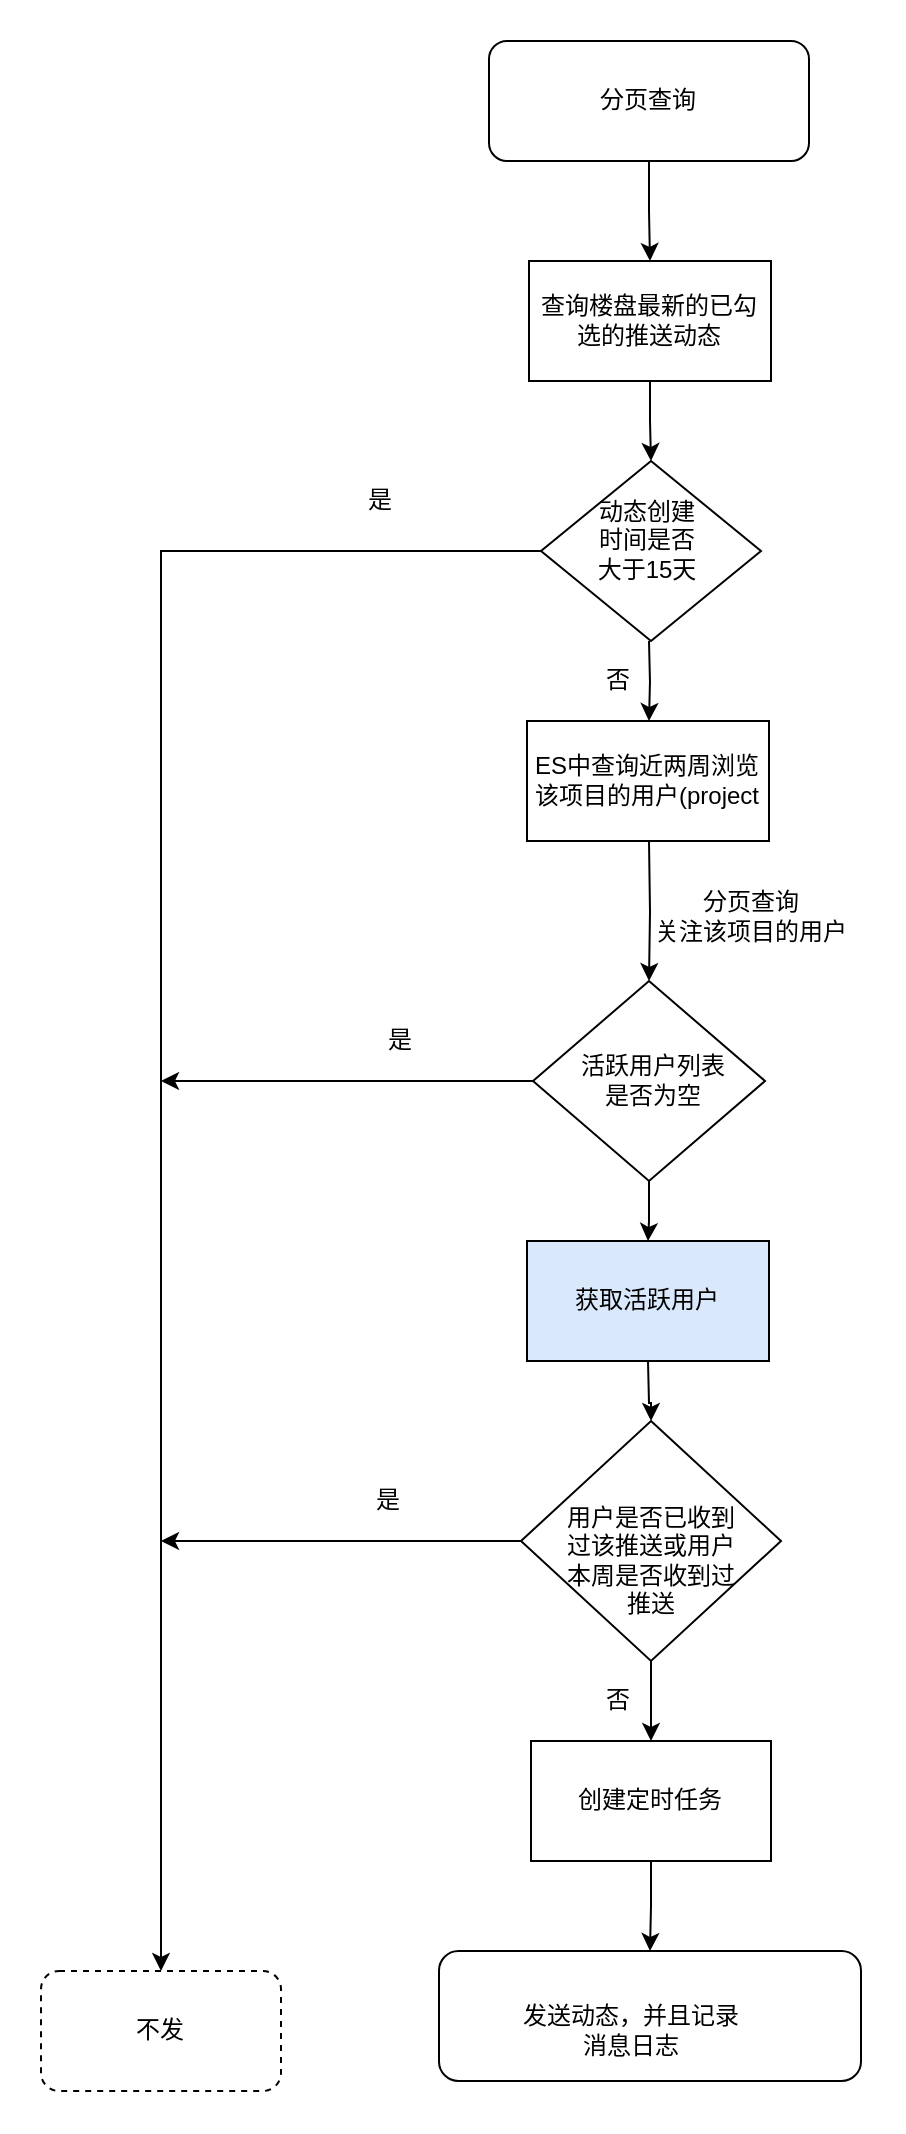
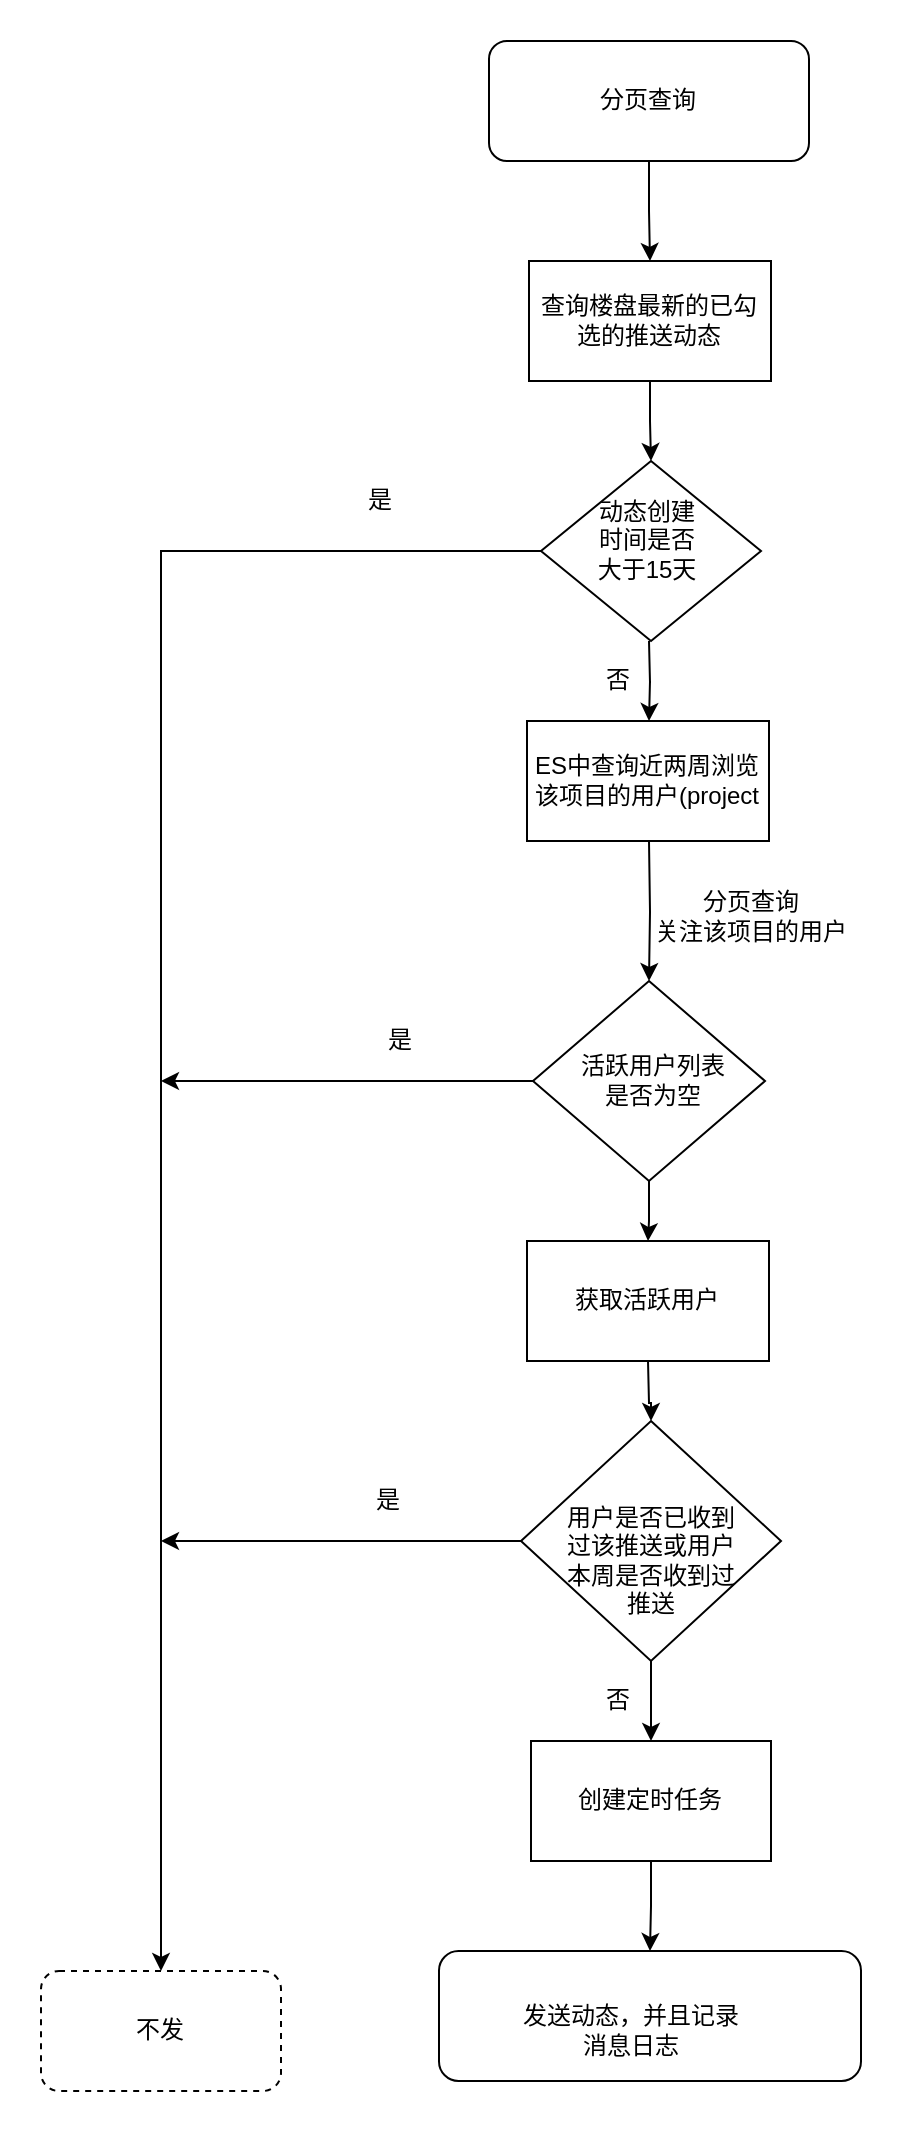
node "获取活跃用户": fillcolor #dae8fc -> #ffffff
